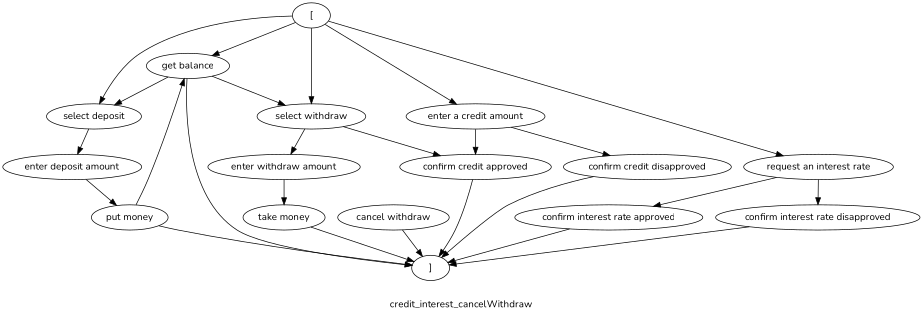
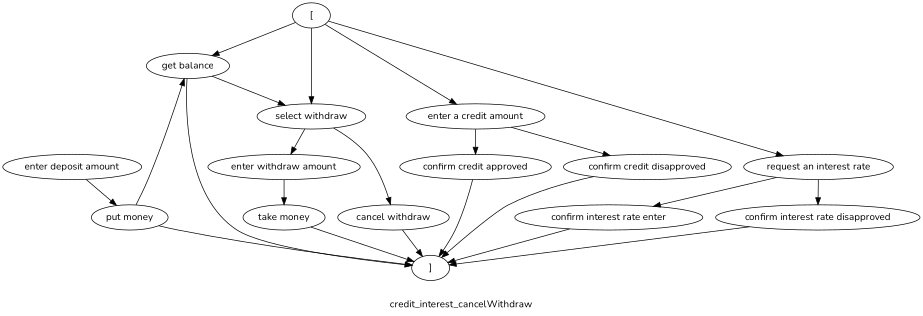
node "select deposit": removed
edge "select withdraw" -> "confirm credit approved": now "select withdraw" -> "cancel withdraw"
node "confirm interest rate approved": label "confirm interest rate approved" -> "confirm interest rate enter"
